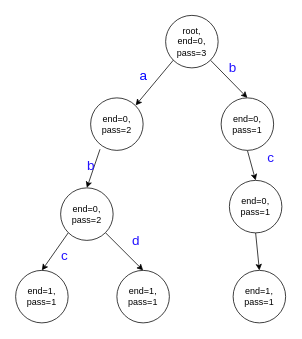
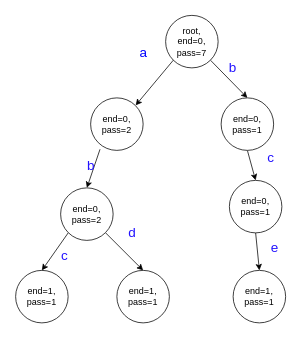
node "root, end=0,pass=3": label "root, end=0,pass=3" -> "root, end=0,pass=7"
node "a": moved (143, 75) -> (143, 53)
node "d": moved (135, 240) -> (132, 233)
node "e": added
